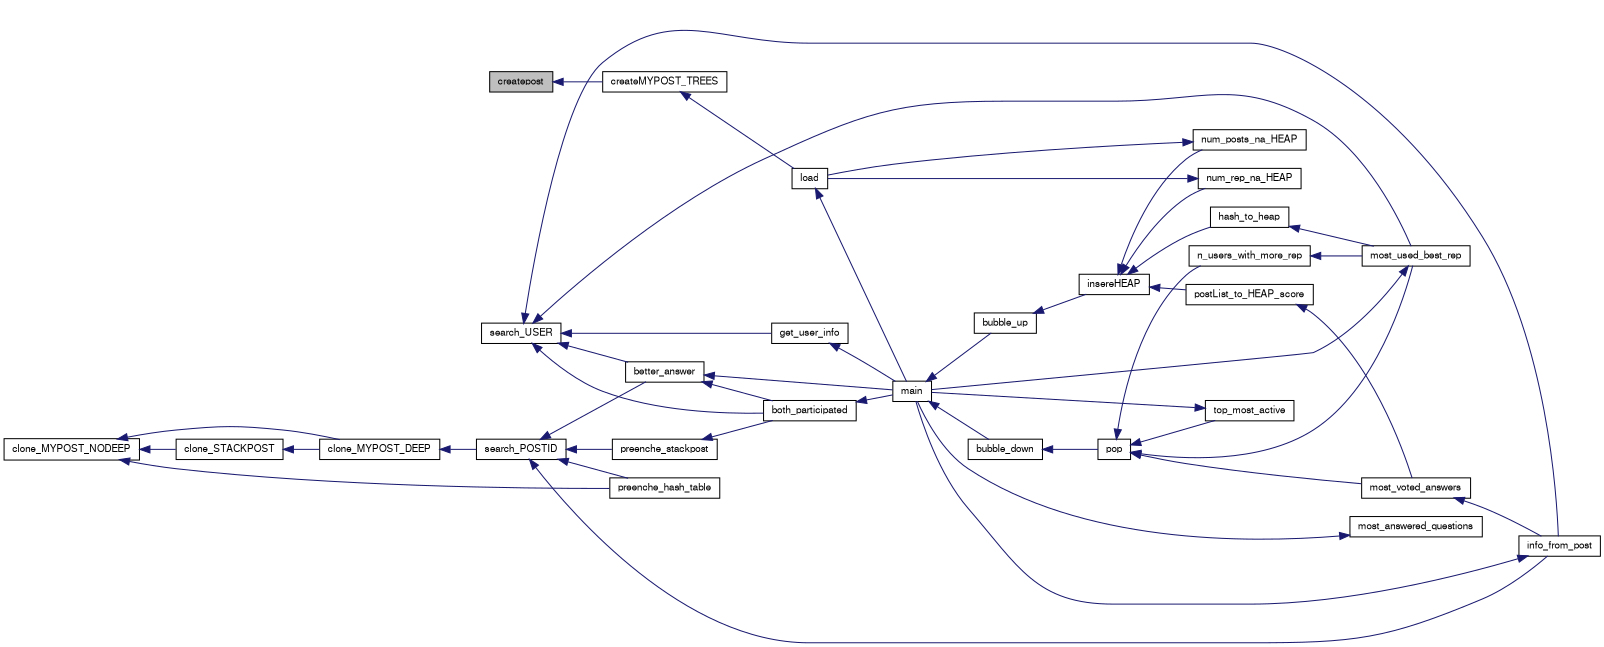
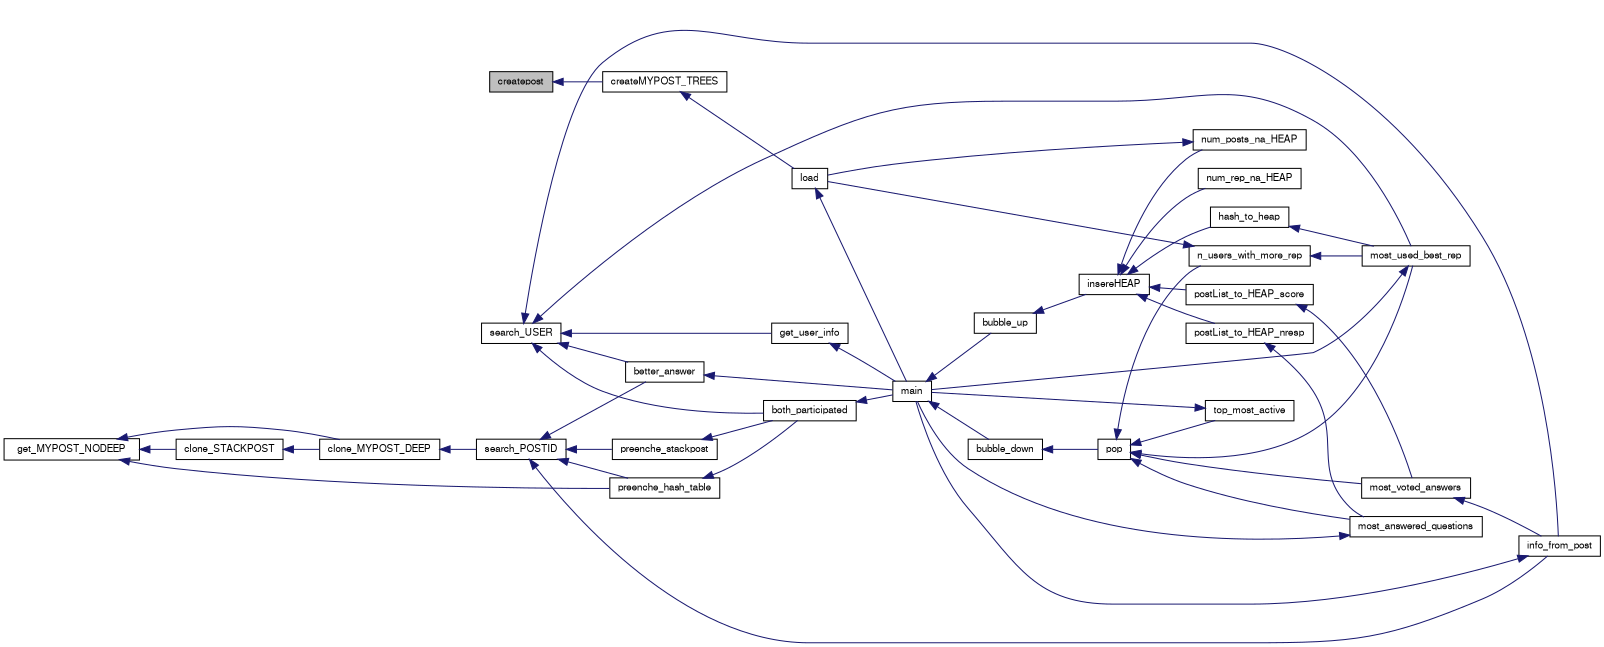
edge "load" -> "num_rep_na_HEAP": now "load" -> "n_users_with_more_rep"
node "postList_to_HEAP_nresp": added
edge "both_participated" -> "better_answer": now "both_participated" -> "preenche_hash_table"
node "clone_MYPOST_NODEEP": label "clone_MYPOST_NODEEP" -> "get_MYPOST_NODEEP"
edge "most_answered_questions" -> "pop": added
